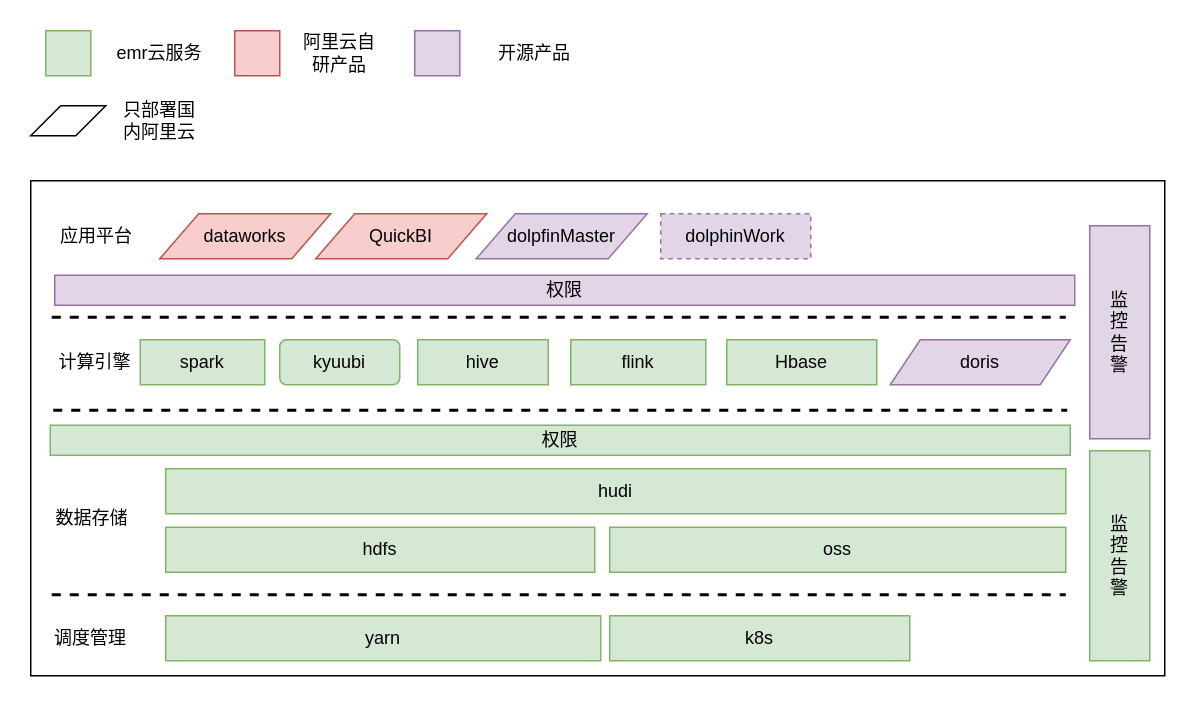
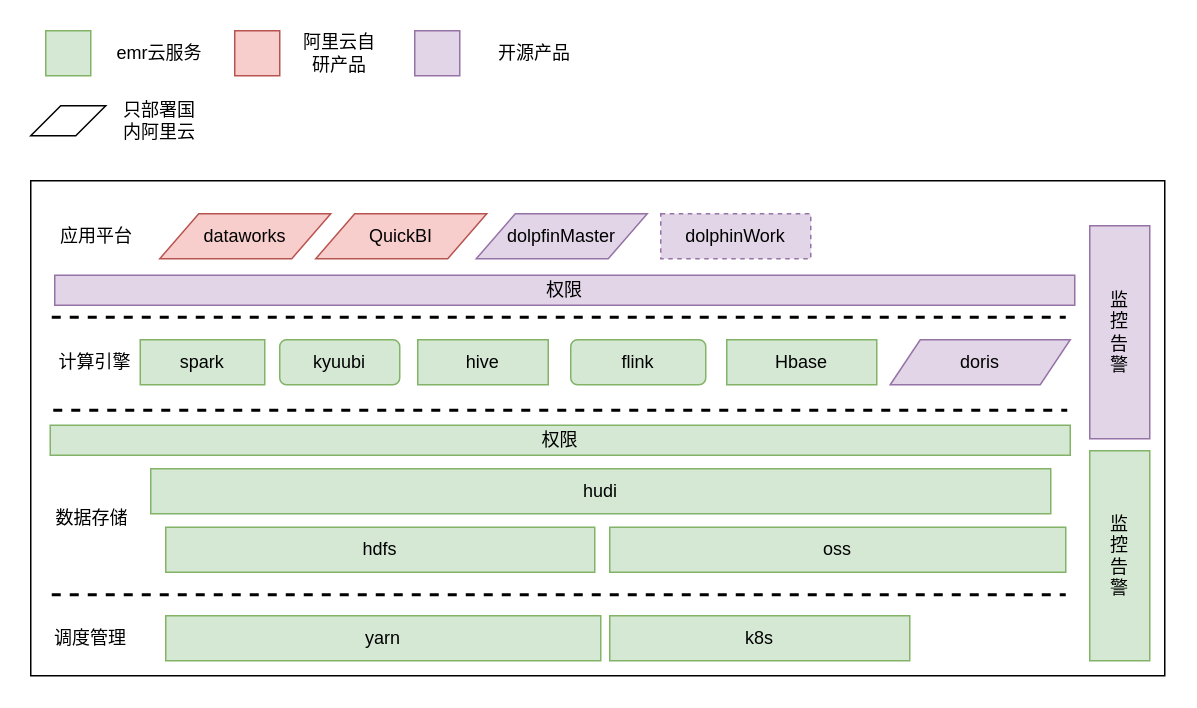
node "flink": shape rectangle -> rounded rectangle
node "hudi": moved (616, 491) -> (601, 491)
